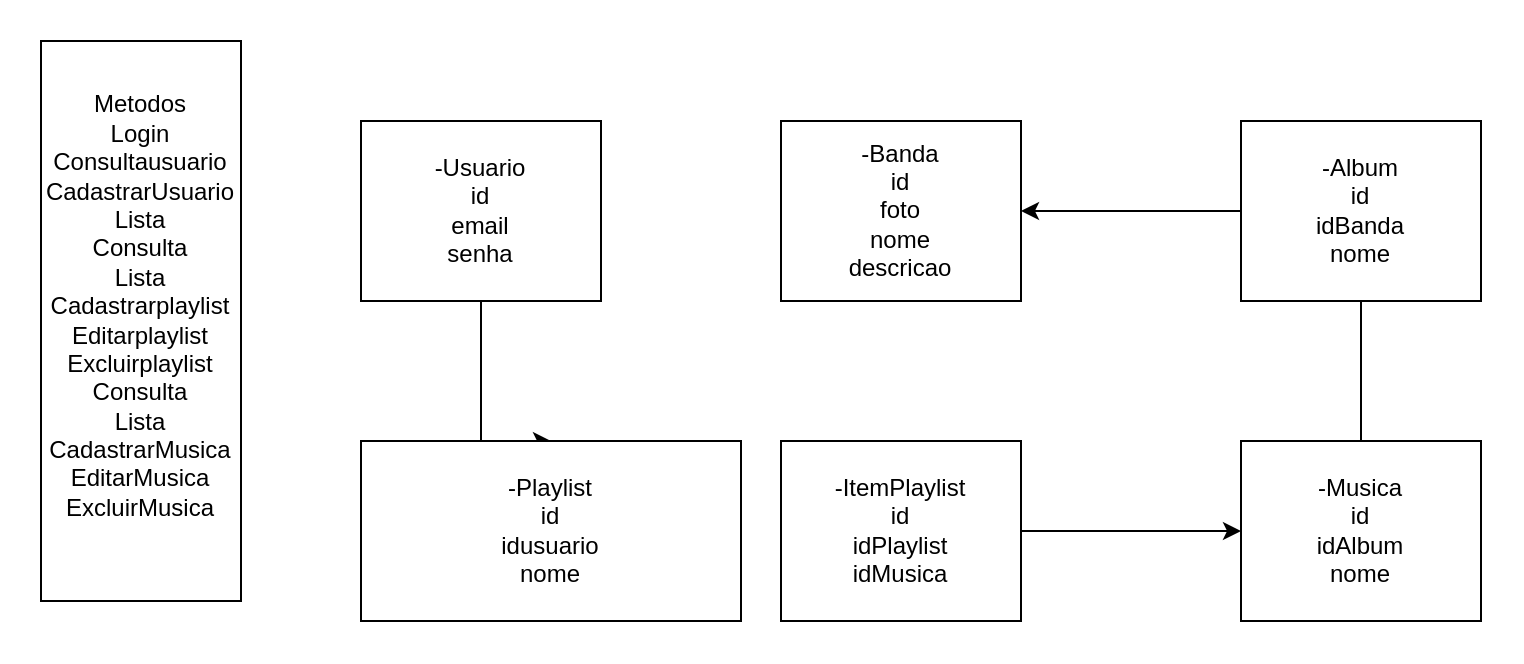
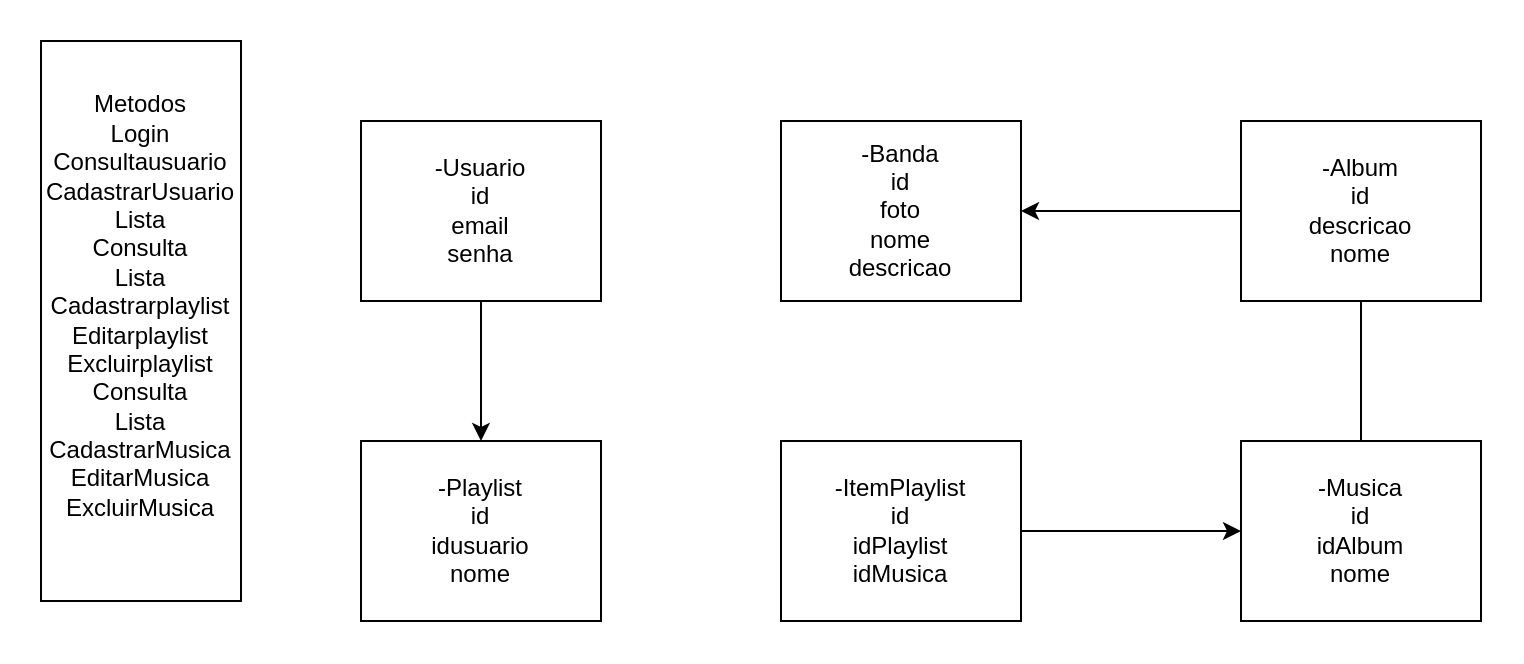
node "-Album id idBanda nome": label "-Album id idBanda nome" -> "-Album id descricao nome"
node "-Playlist id idusuario nome": size 380x180 -> 240x180
